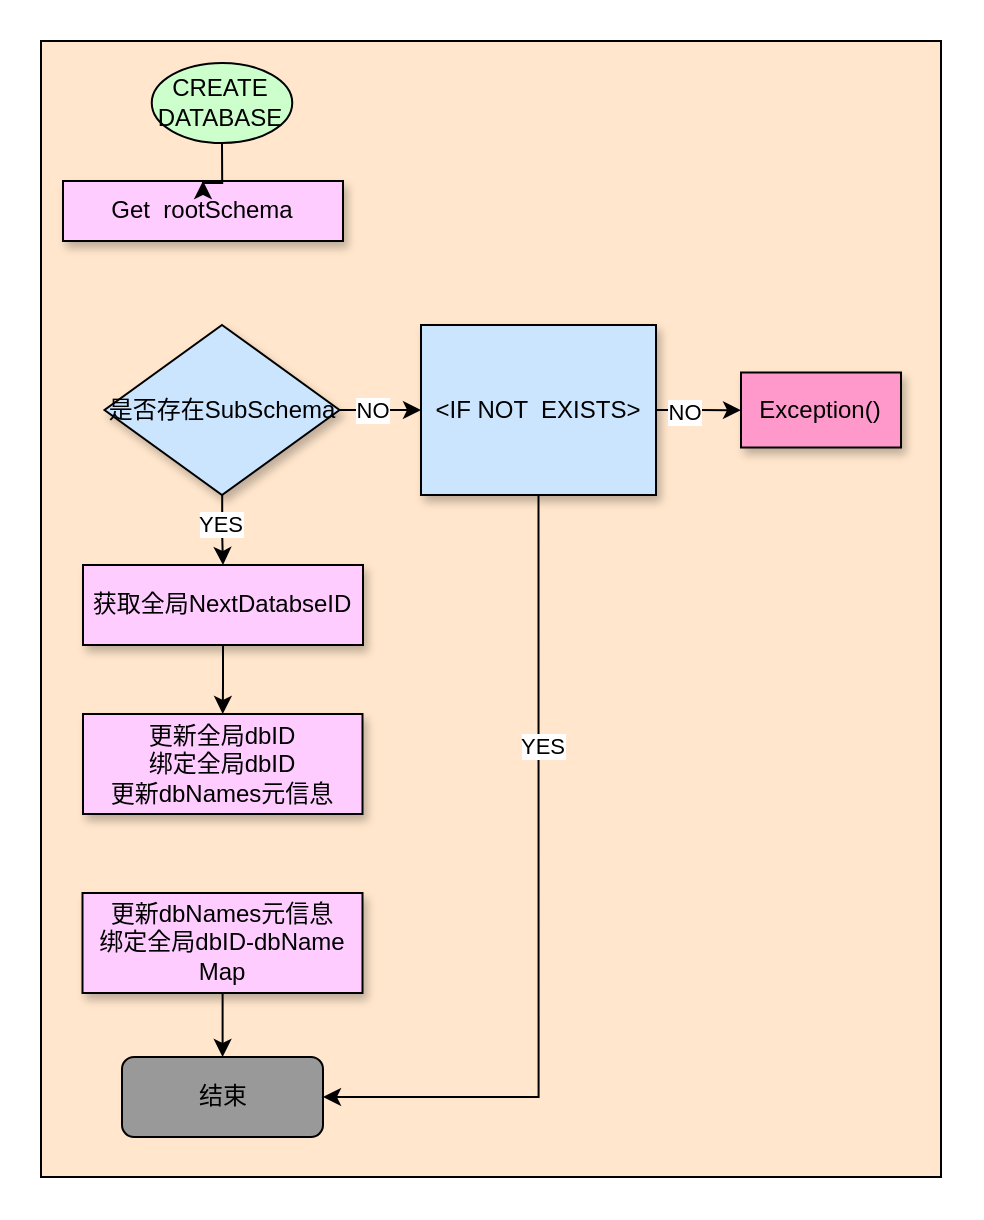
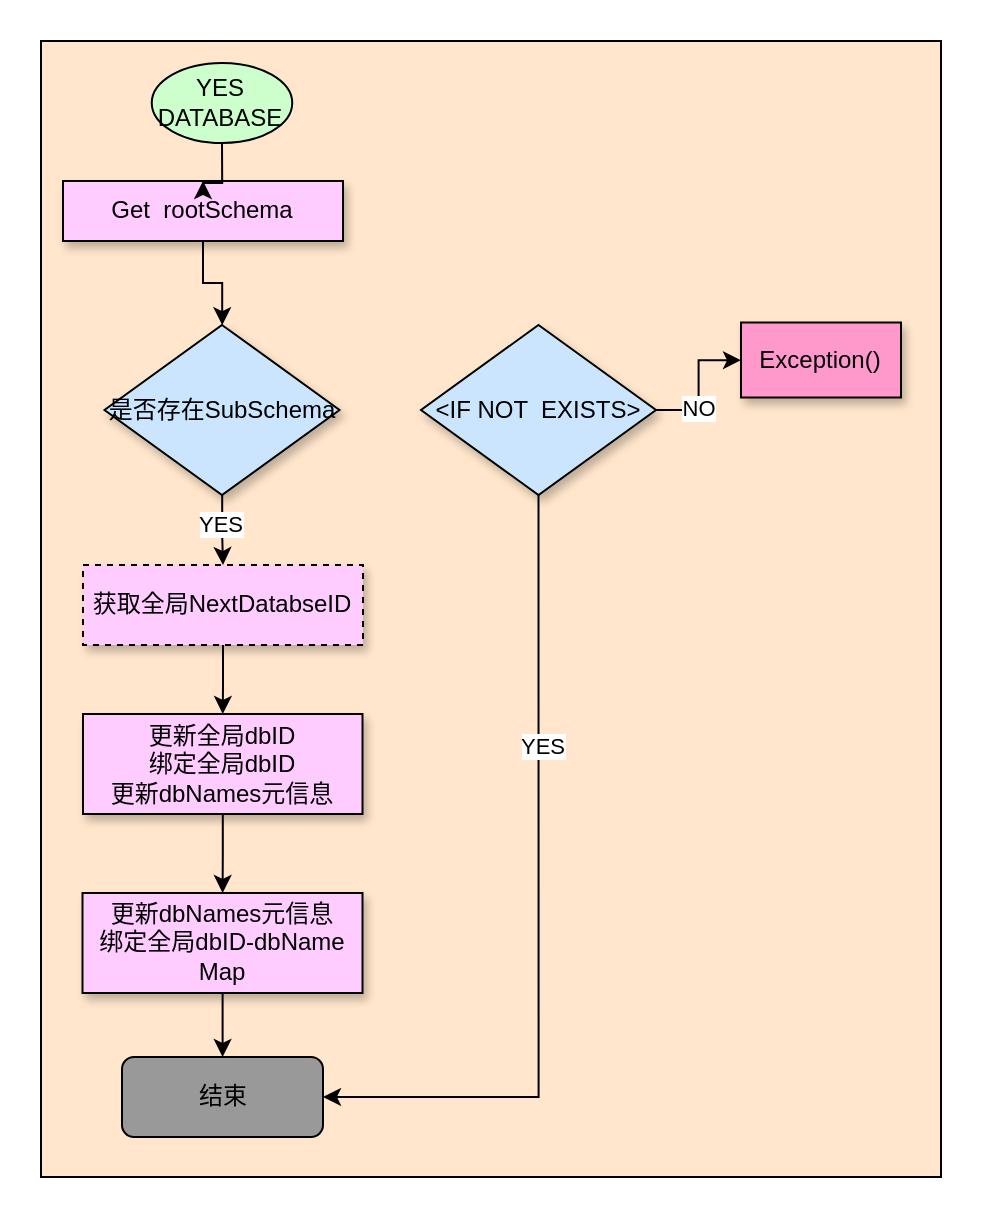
node "CREATE DATABASE": label "CREATE DATABASE" -> "YES DATABASE"
edge "Get rootSchema" -> "是否存在SubSchema": added
edge "是否存在SubSchema" -> "<IF NOT EXISTS>": removed, label "NO"
node "<IF NOT EXISTS>": shape rectangle -> diamond
node "Exception()": moved (821, 410) -> (821, 360)
node "获取全局NextDatabseID": style solid -> dashed
edge "更新全局dbID 绑定全局dbID 更新dbNames元信息" -> "更新dbNames元信息 绑定全局dbID-dbName Map": added
